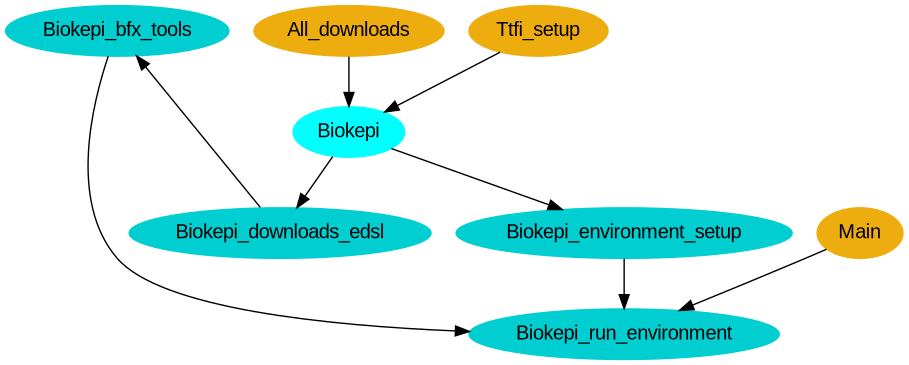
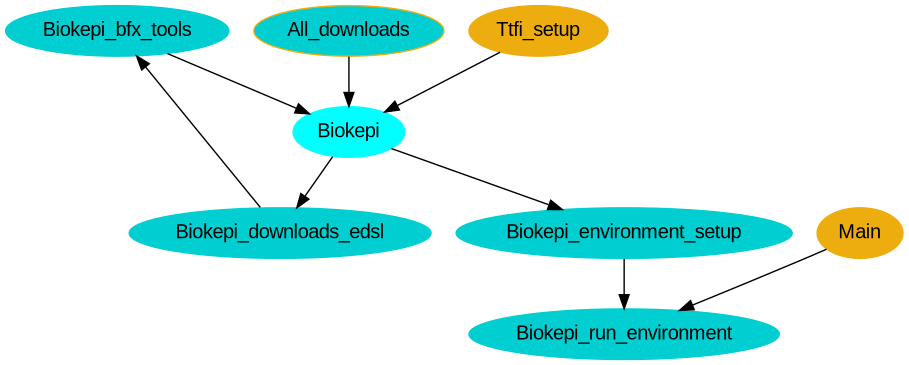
node "All_downloads": fillcolor darkgoldenrod2 -> darkturquoise
edge "Biokepi_bfx_tools" -> "Biokepi_run_environment": now "Biokepi_bfx_tools" -> "Biokepi"
